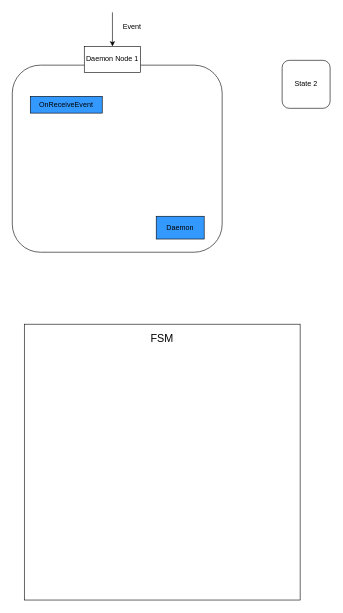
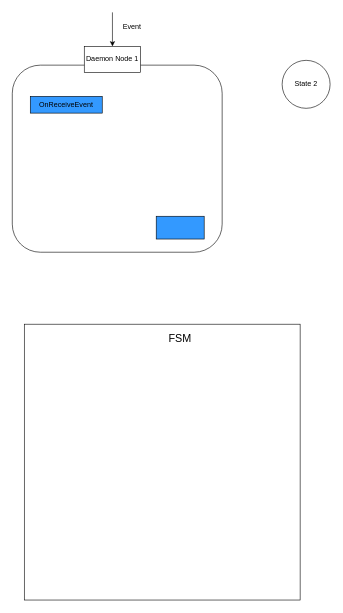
node "State 2": shape rounded rectangle -> ellipse
node "Daemon": removed
node "FSM": moved (162, 339) -> (180, 339)
